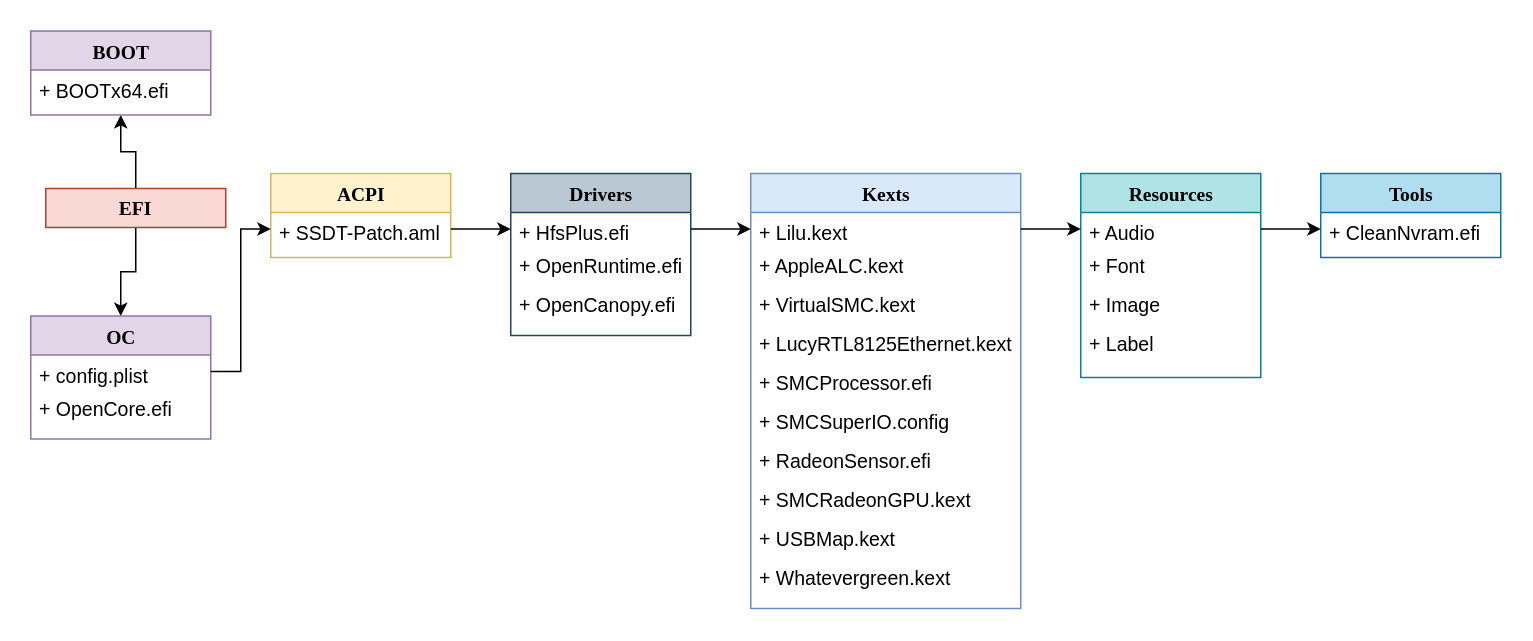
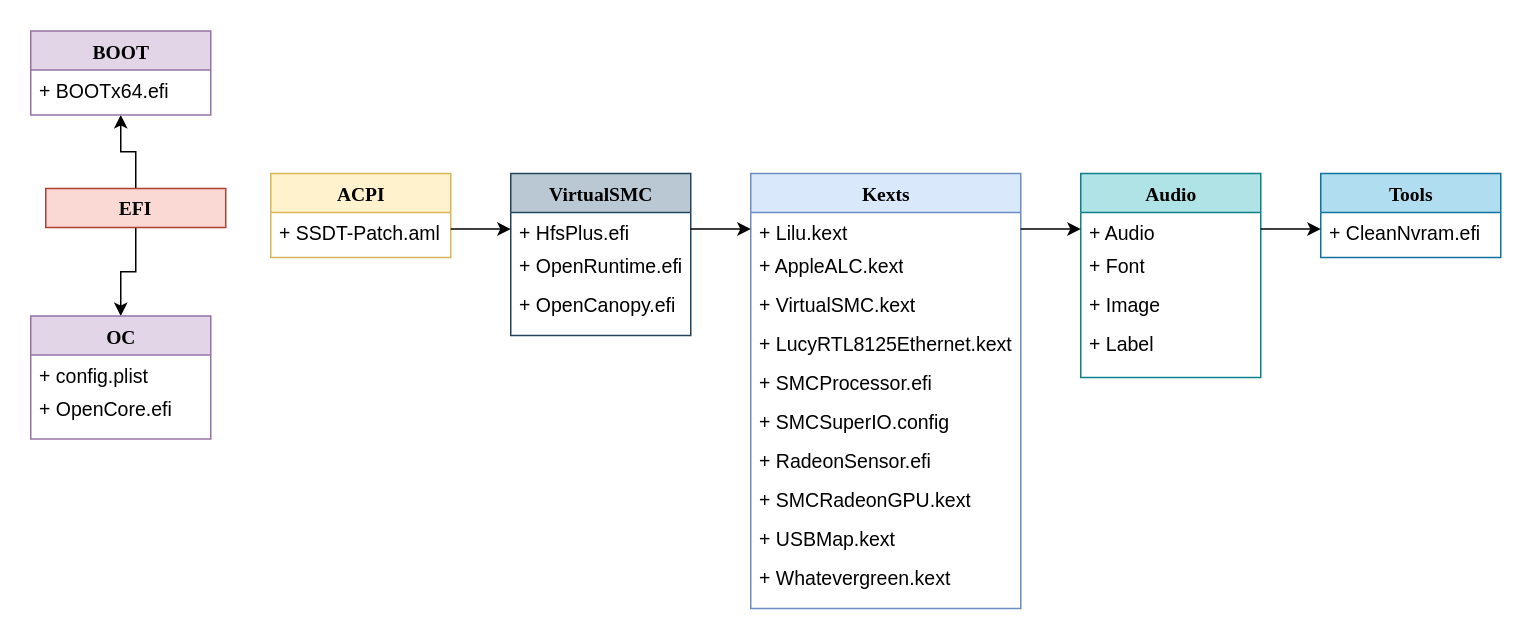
node "Drivers": label "Drivers" -> "VirtualSMC"
node "Resources": label "Resources" -> "Audio"
edge "+ config.plist" -> "+ SSDT-Patch.aml": removed
